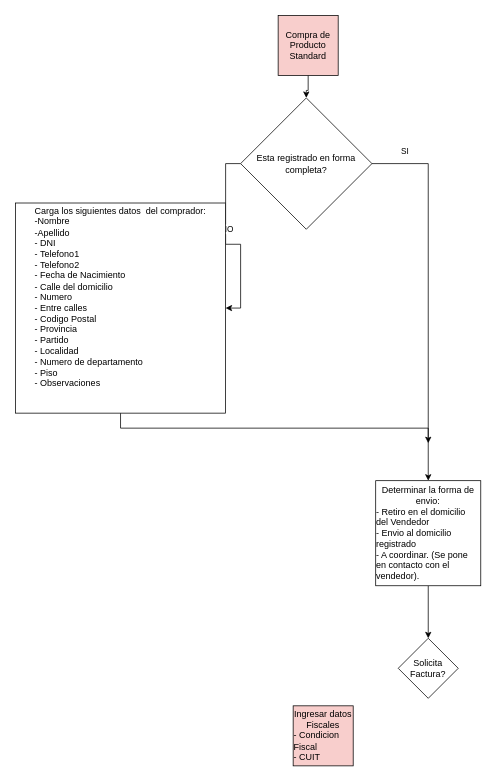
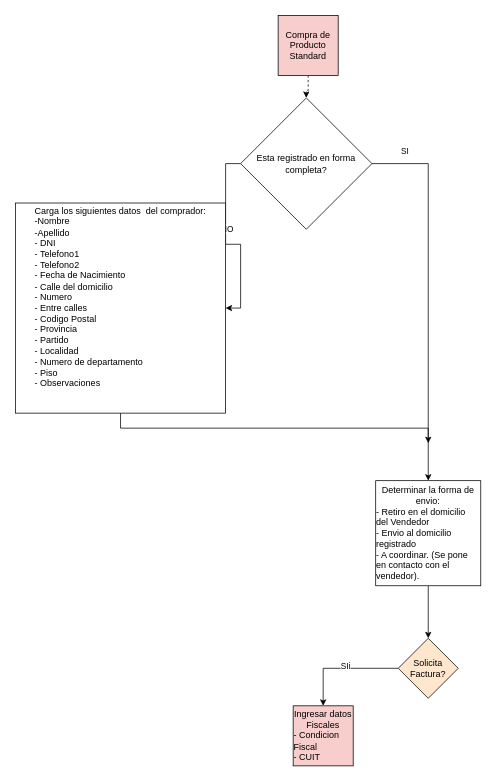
edge "Compra de Producto Standard" -> "Esta registrado en forma completa?": style solid -> dashed
edge "Solicita Factura?" -> "Ingresar datos Fiscales - Condicion Fiscal - CUIT": added, label "SIi"
node "Solicita Factura?": fillcolor #ffffff -> #ffe6cc
